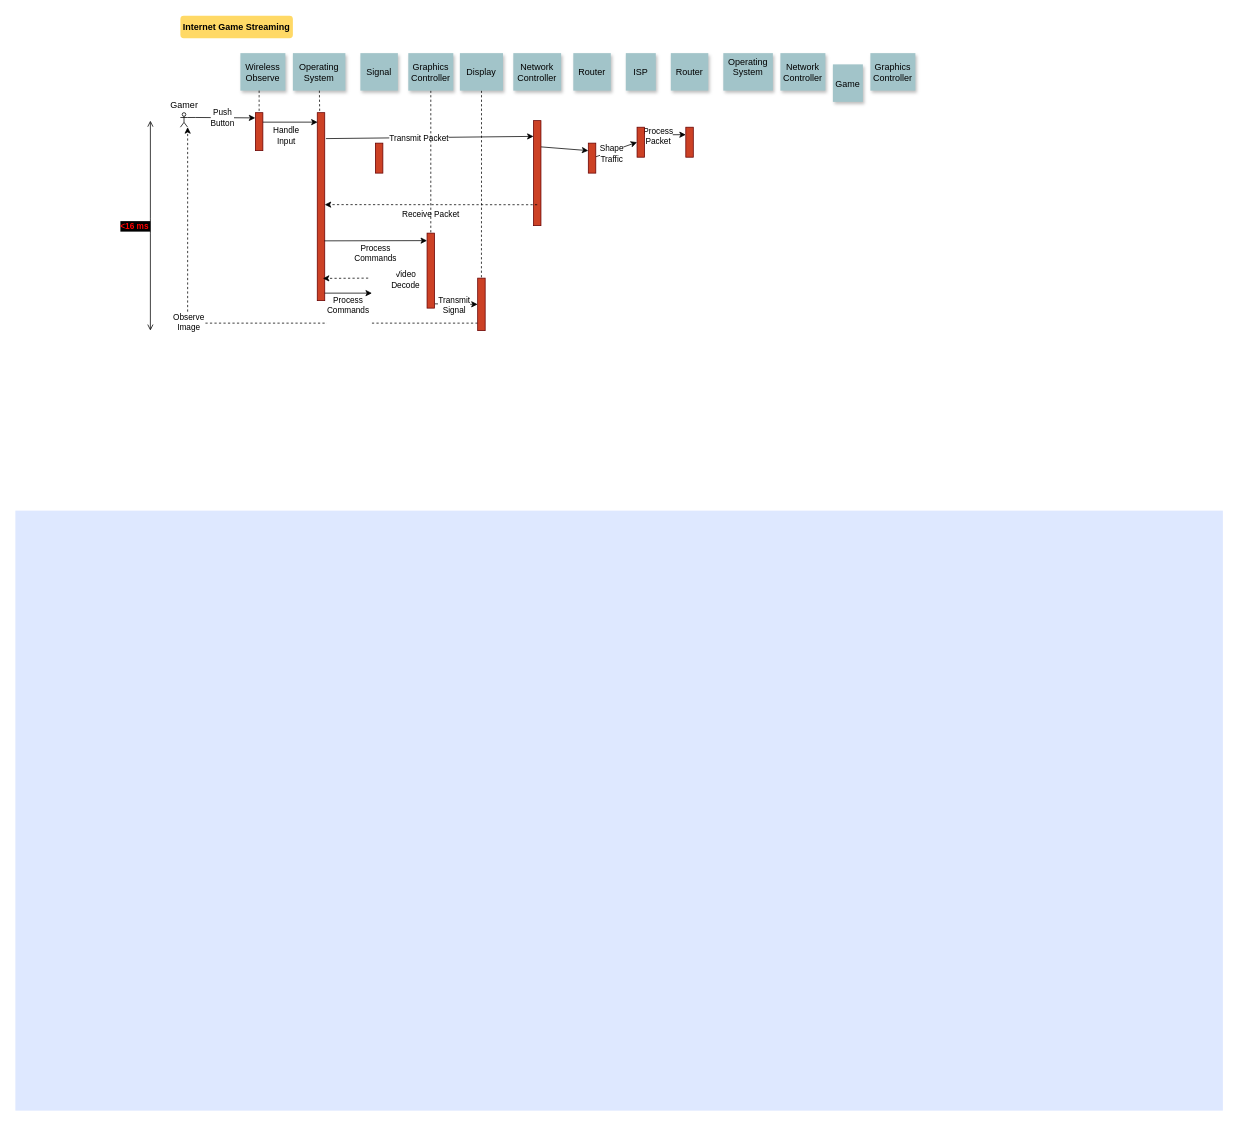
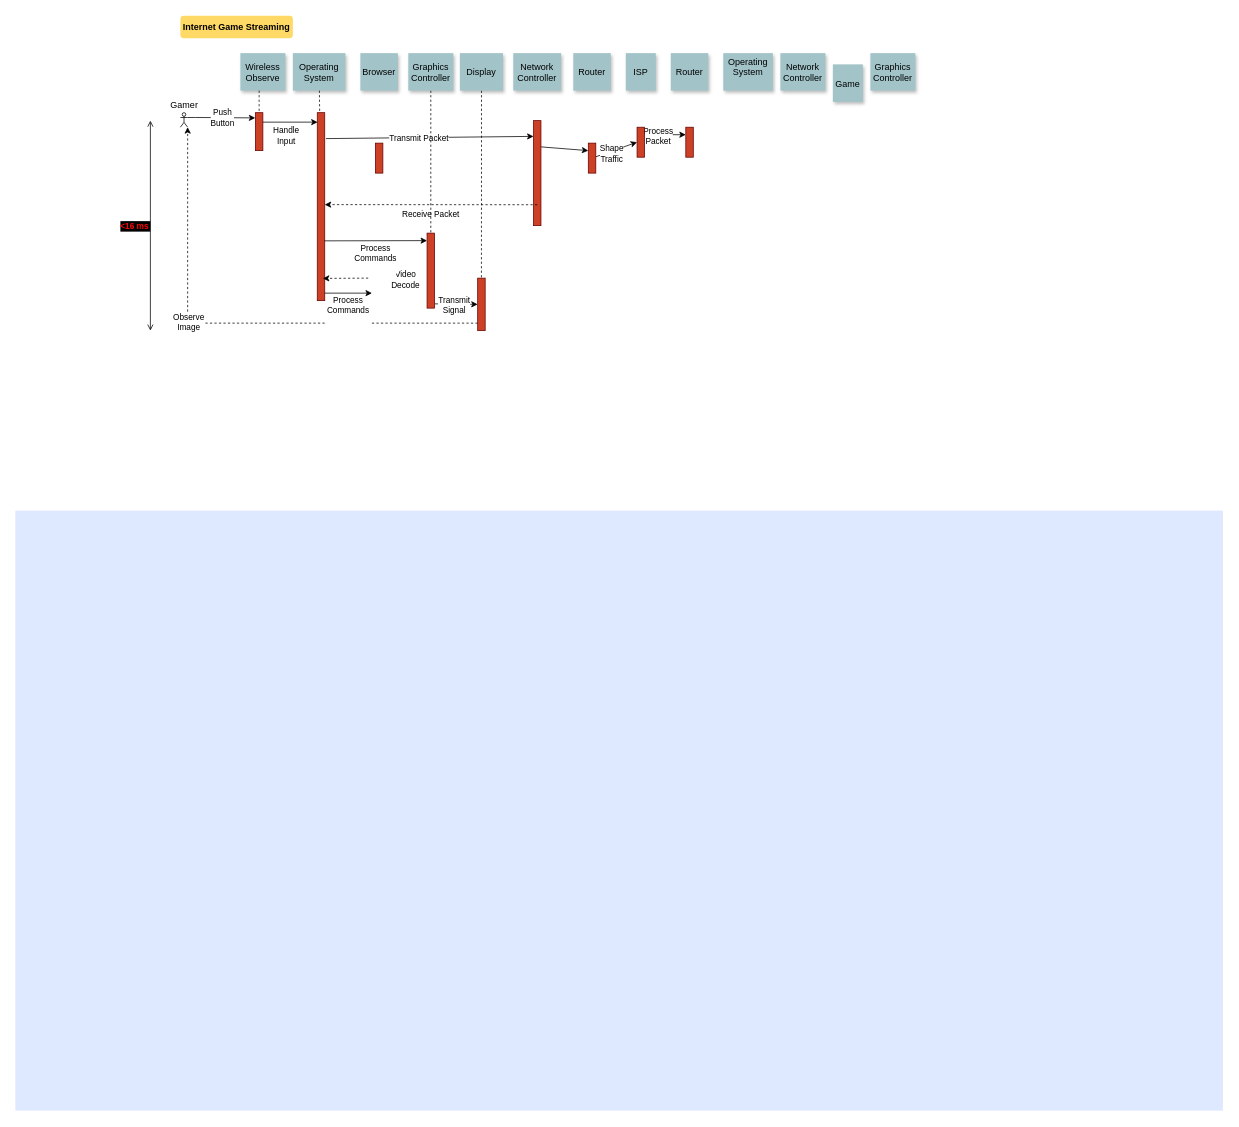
node "Signal": label "Signal" -> "Browser"
